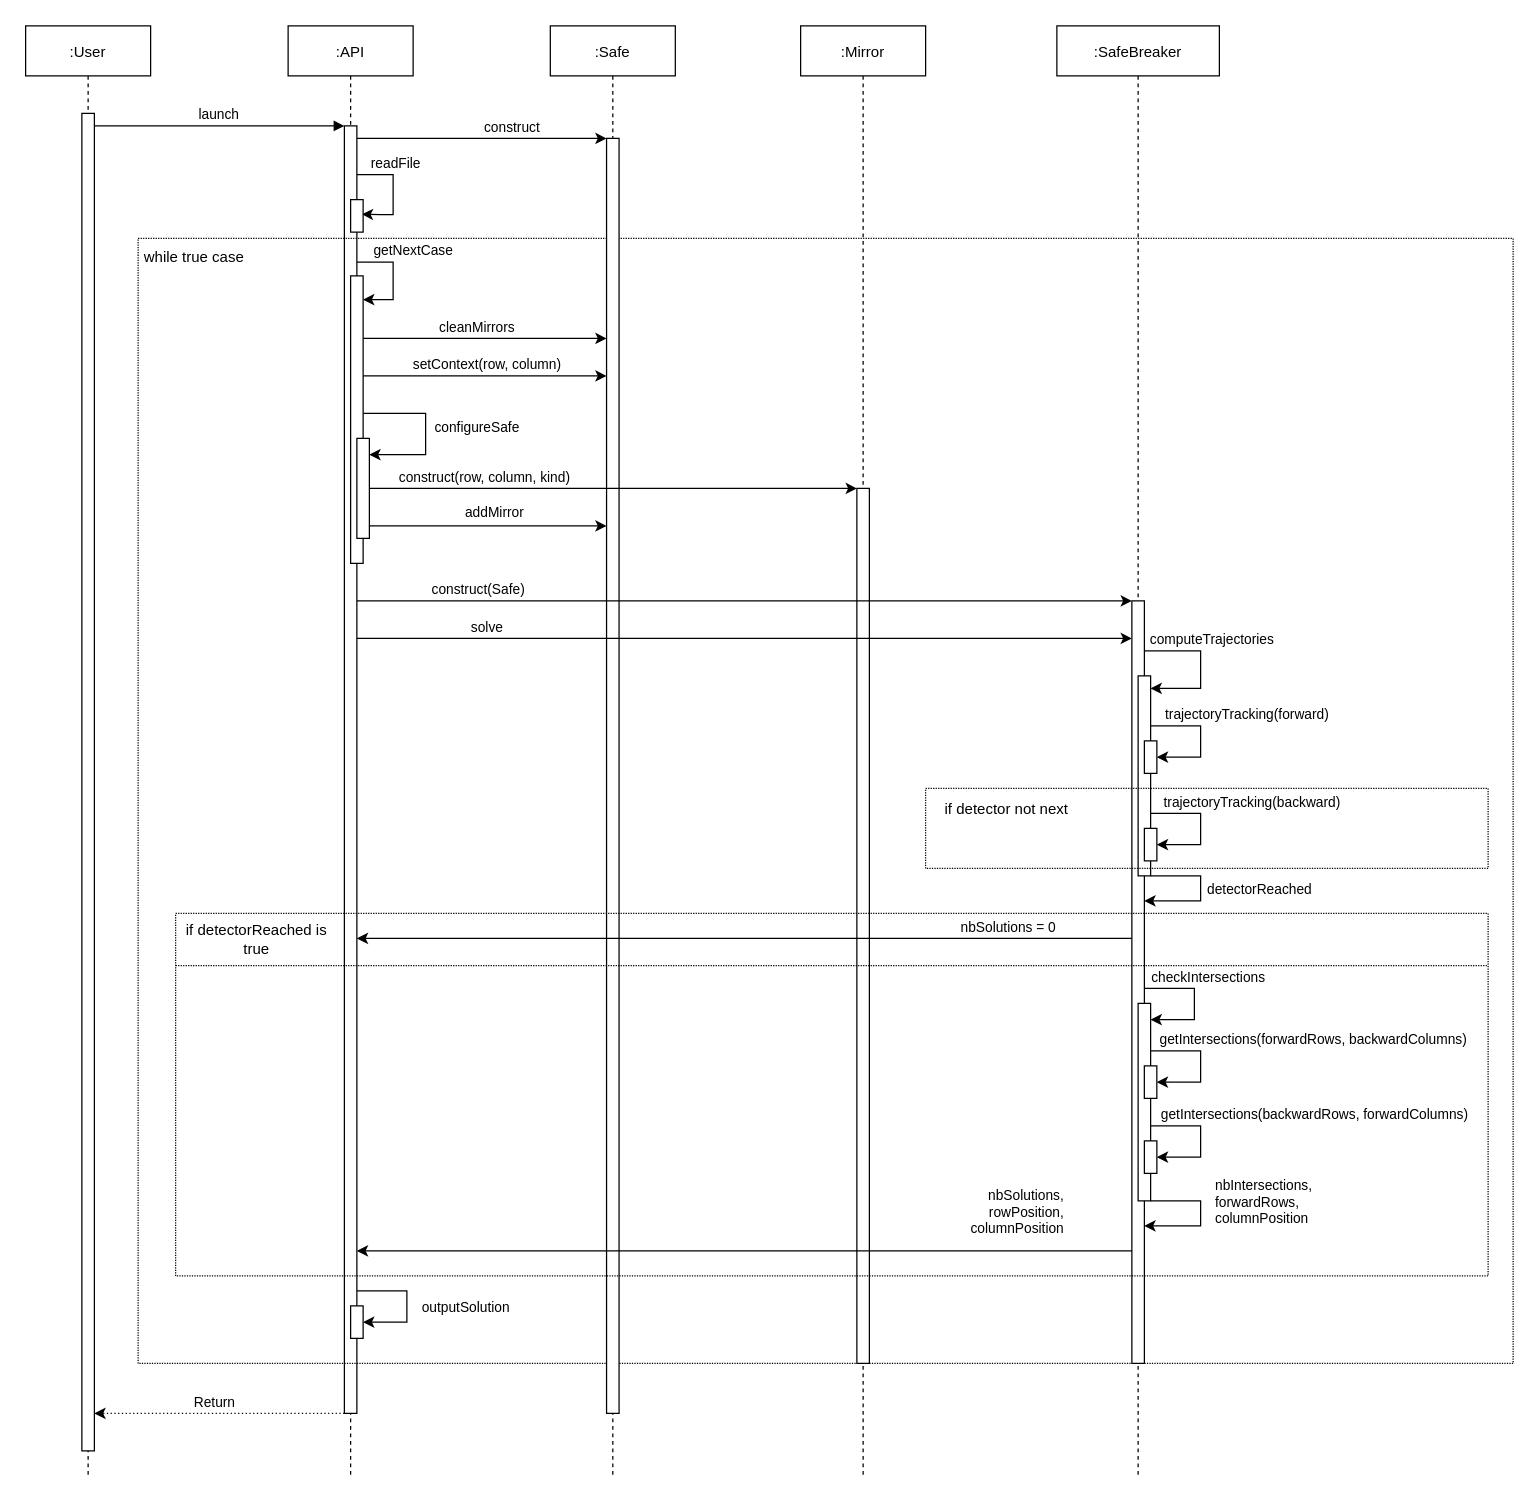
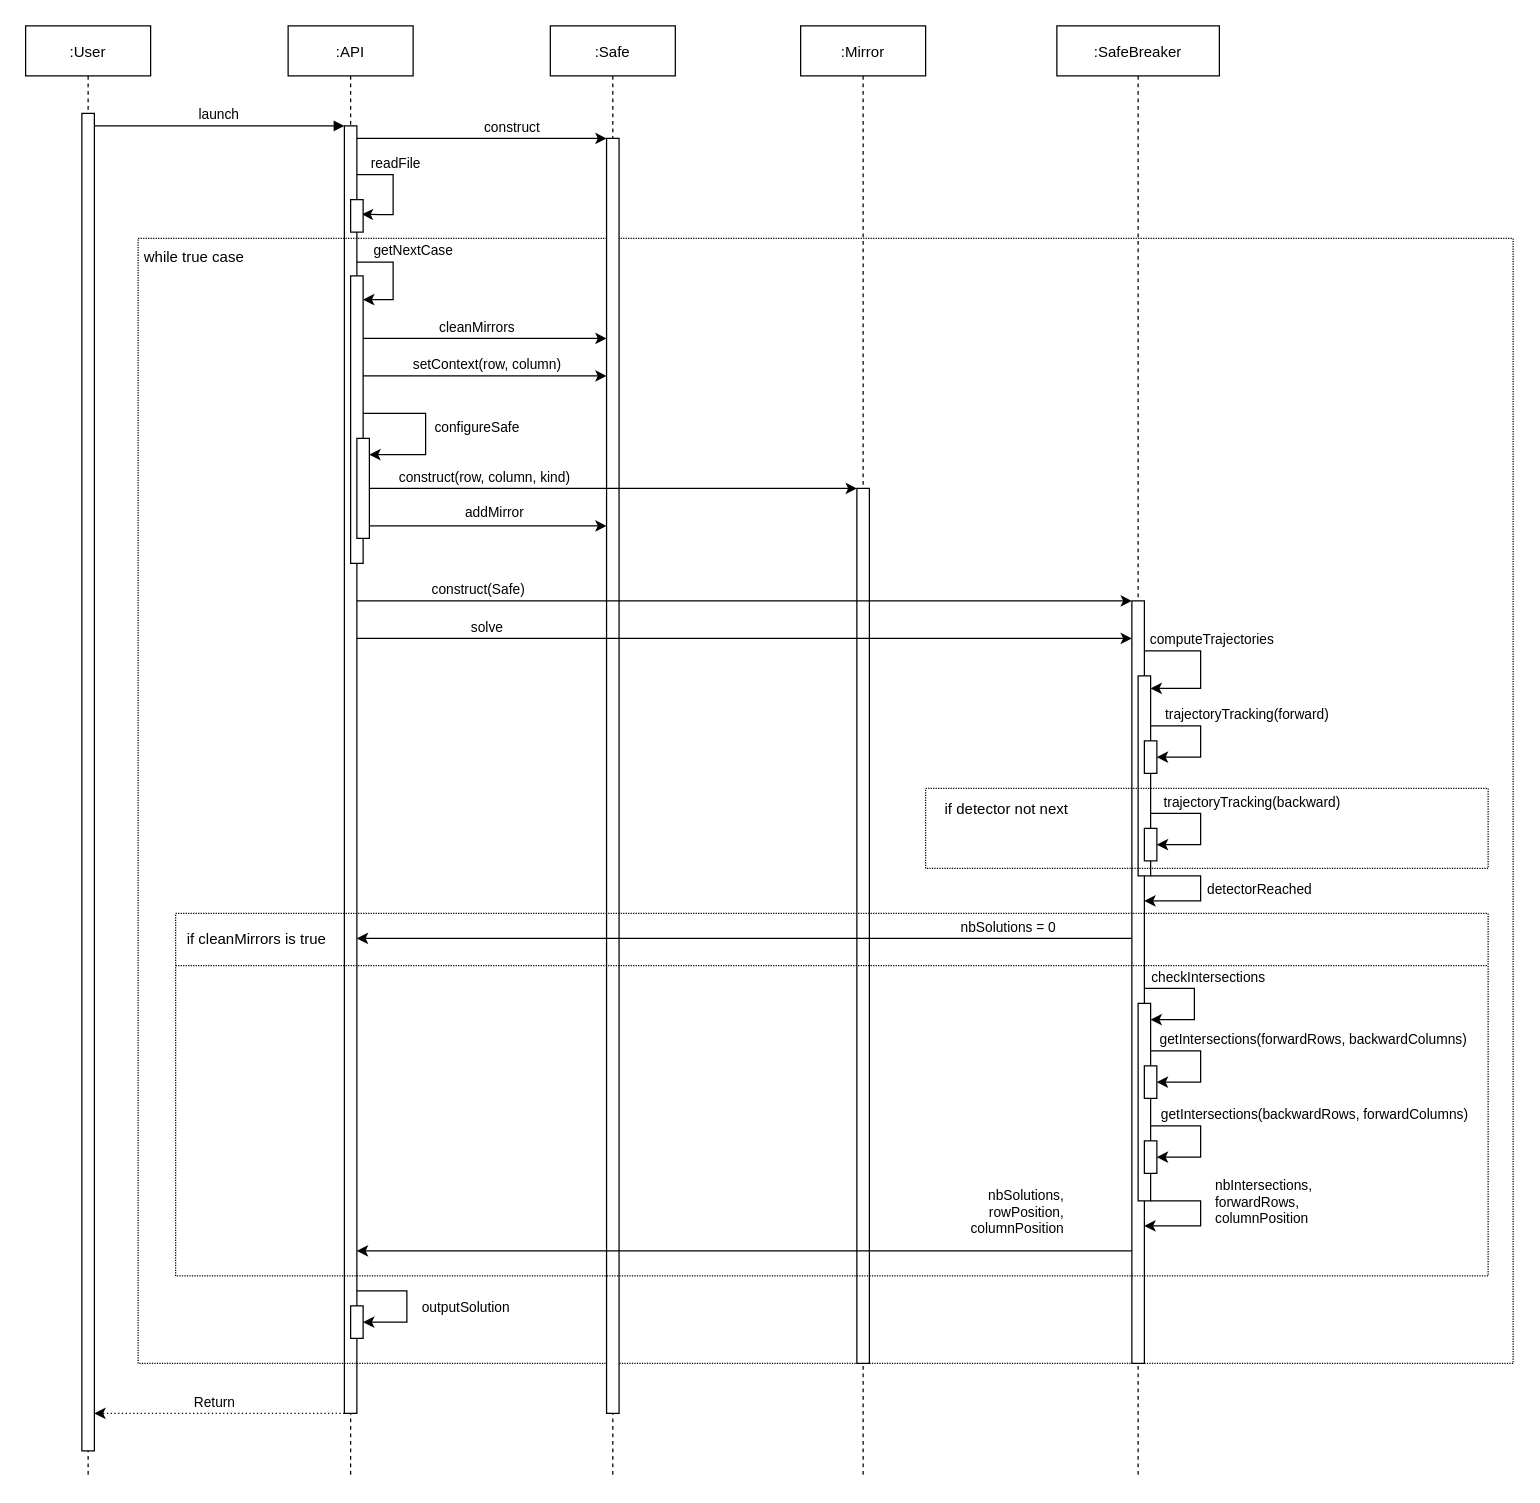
node "if detectorReached is true": label "if detectorReached is true" -> "if cleanMirrors is true"
